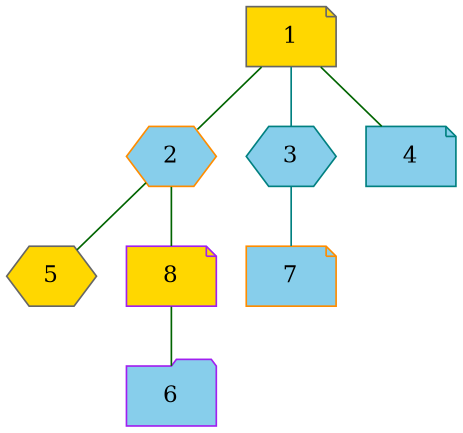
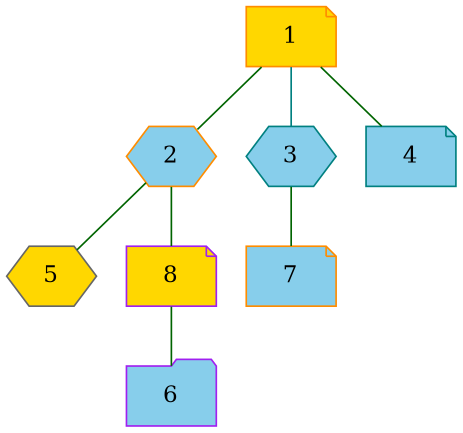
node "1": color gray40 -> darkorange
edge "3" -- "7": color teal -> darkgreen
